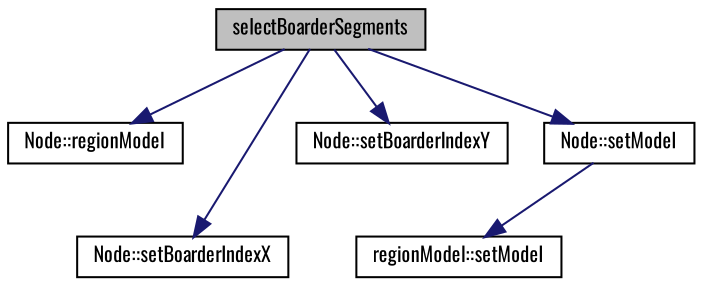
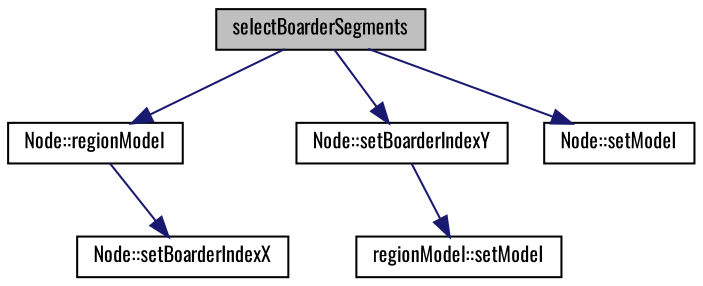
edge "selectBoarderSegments" -> "Node::setBoarderIndexX": now "Node::regionModel" -> "Node::setBoarderIndexX"
edge "Node::setModel" -> "regionModel::setModel": now "Node::setBoarderIndexY" -> "regionModel::setModel"
